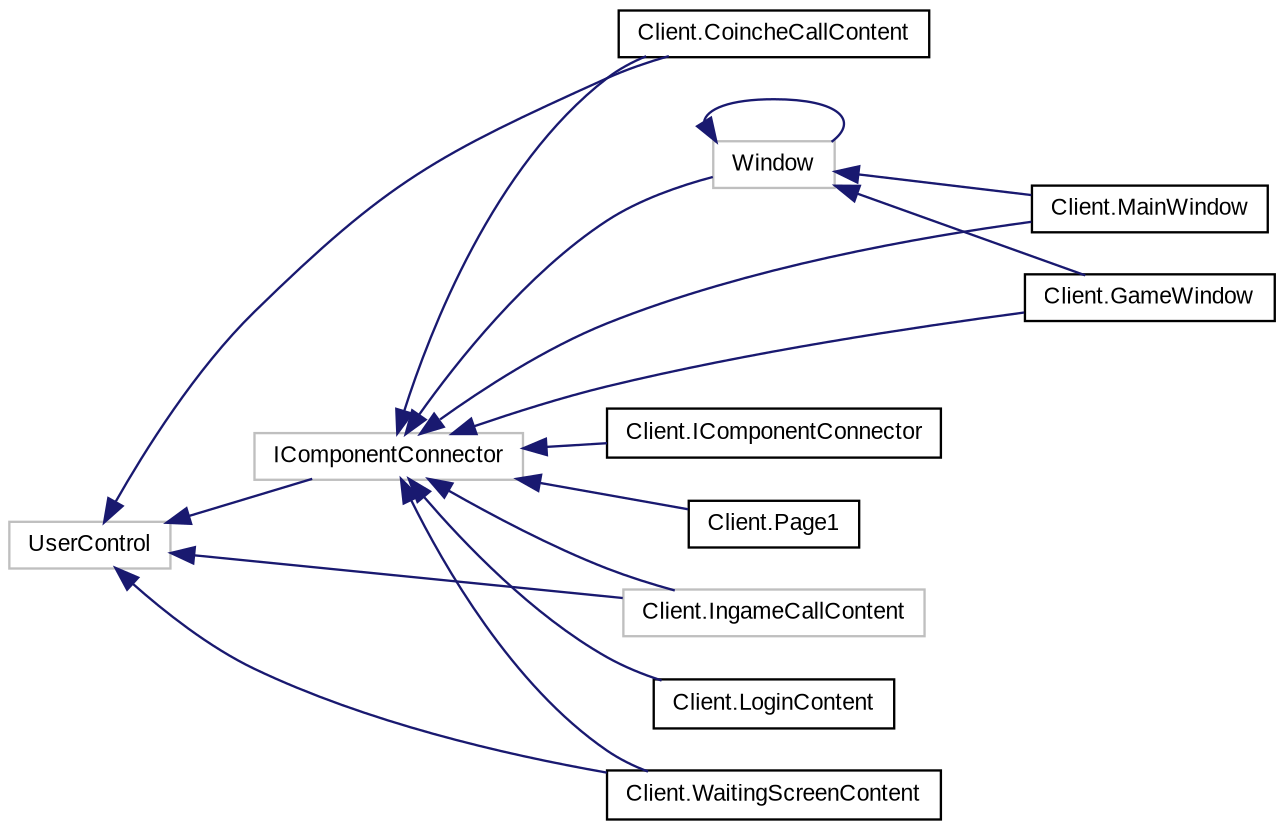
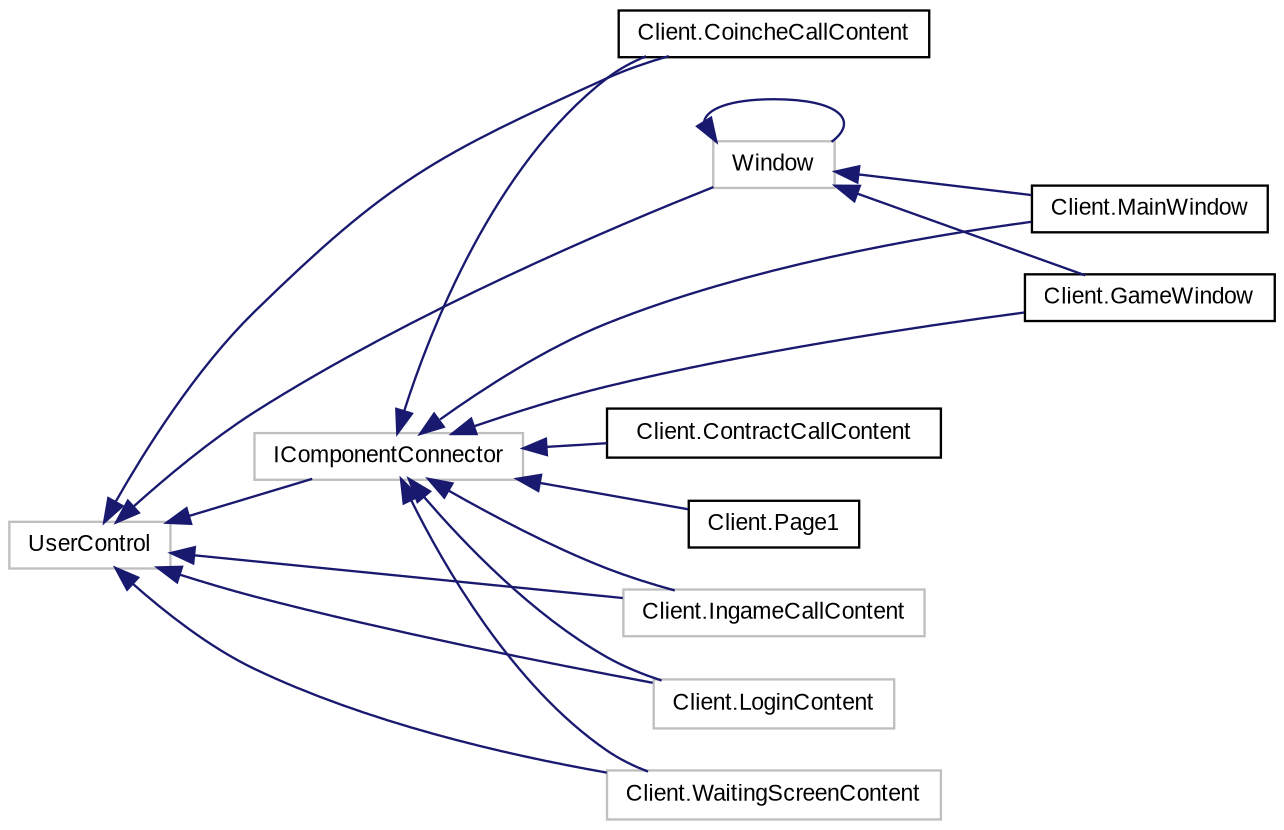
edge "Window" -> "IComponentConnector": now "Window" -> "UserControl"
node "Client.IComponentConnector": label "Client.IComponentConnector" -> "Client.ContractCallContent"
edge "Client.LoginContent" -> "UserControl": added
node "Client.LoginContent": color black -> grey75
node "Client.WaitingScreenContent": color black -> grey75
